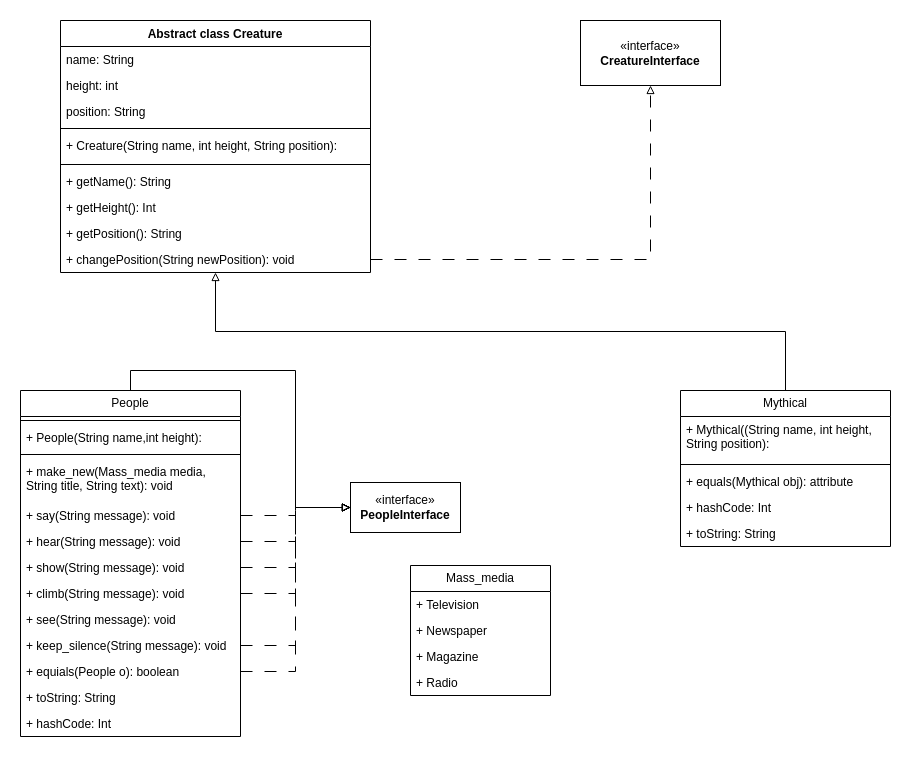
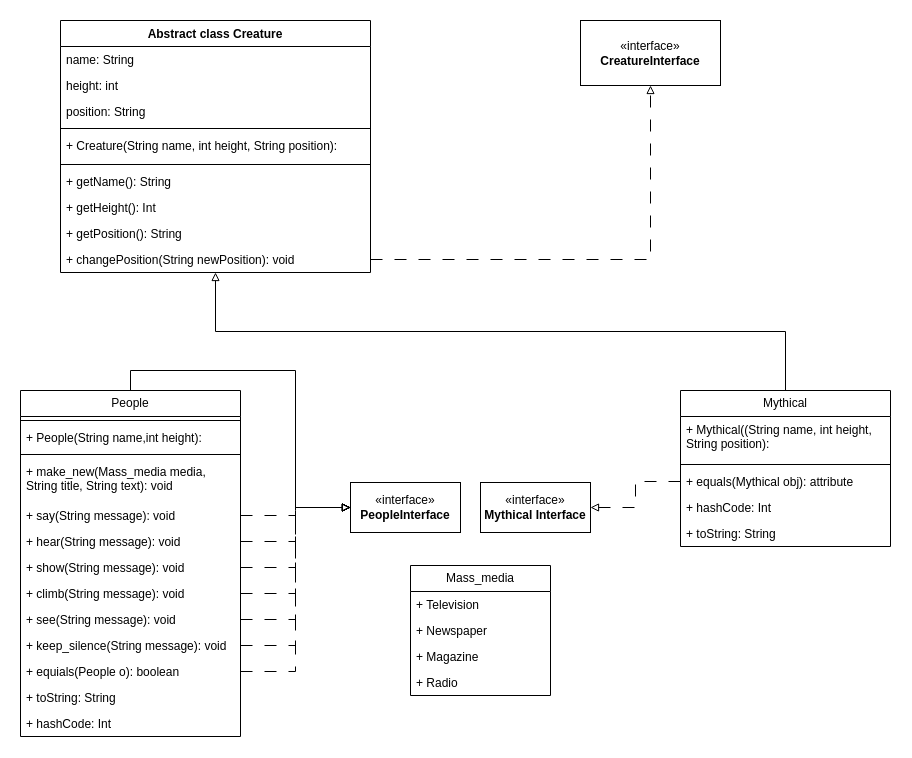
edge "+ equals(Mythical obj): attribute" -> "«interface» Mythical Interface": added
node "«interface» Mythical Interface": added
edge "+ see(String message): void" -> "«interface» PeopleInterface": added
